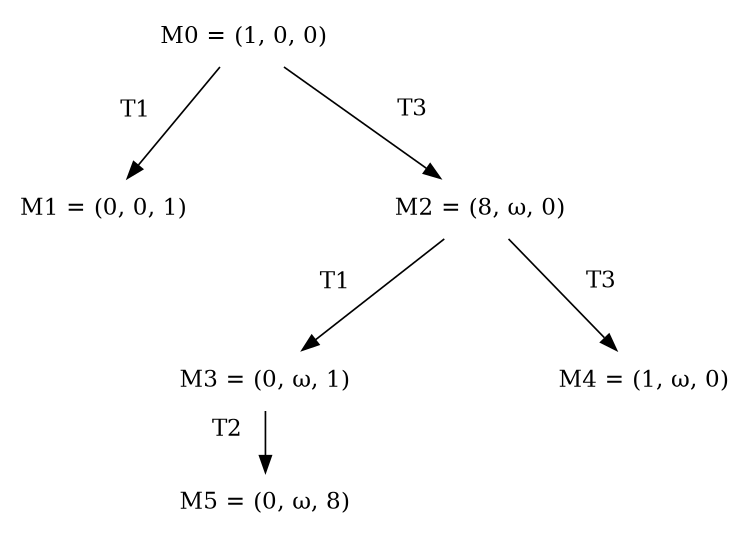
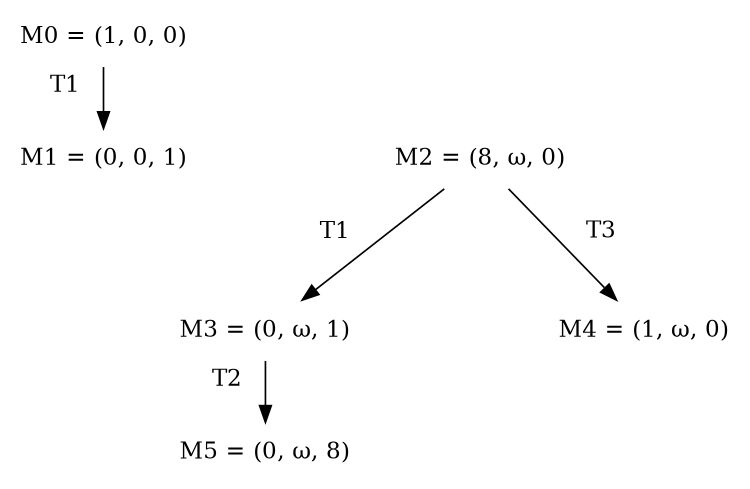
edge "M0 = (1, 0, 0)" -> "M2 = (8, ω, 0)": removed, label "T3"
